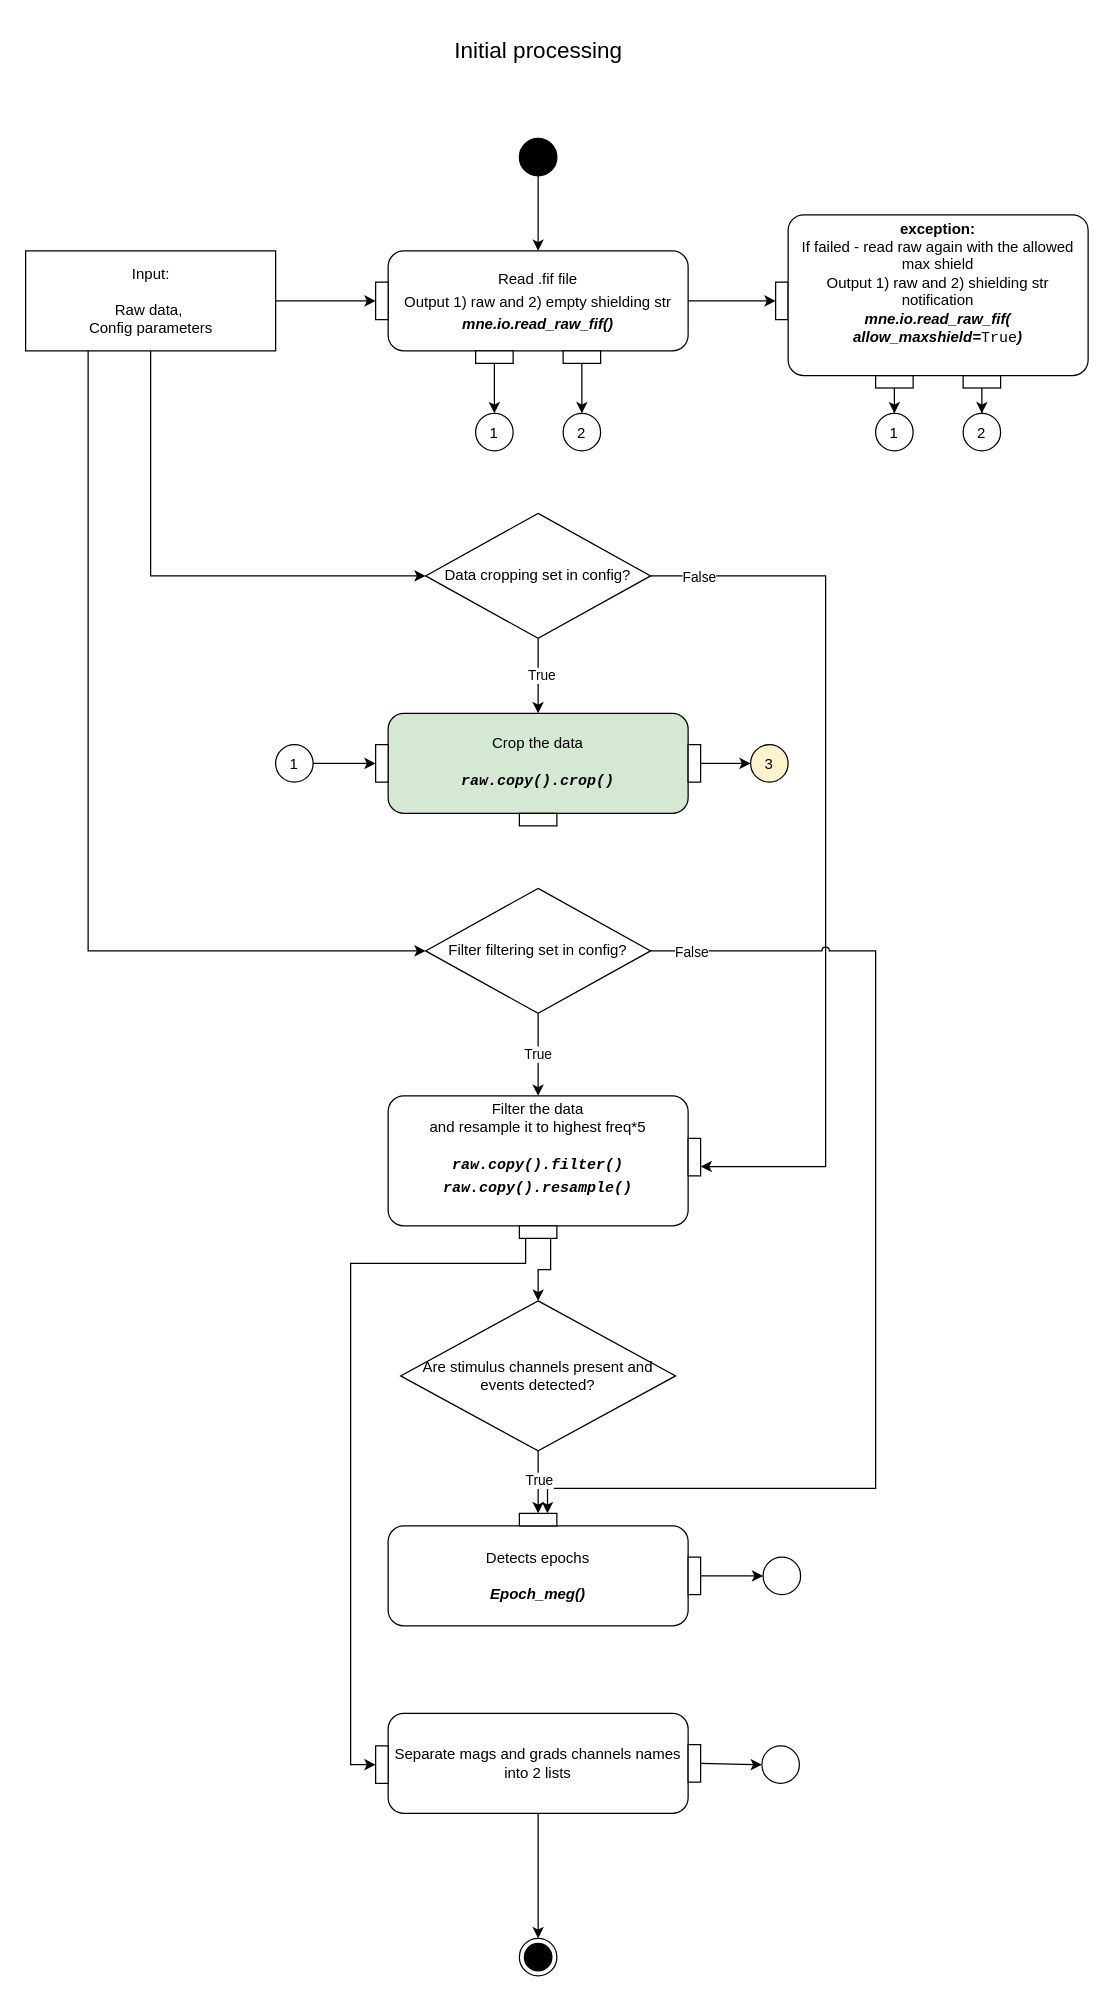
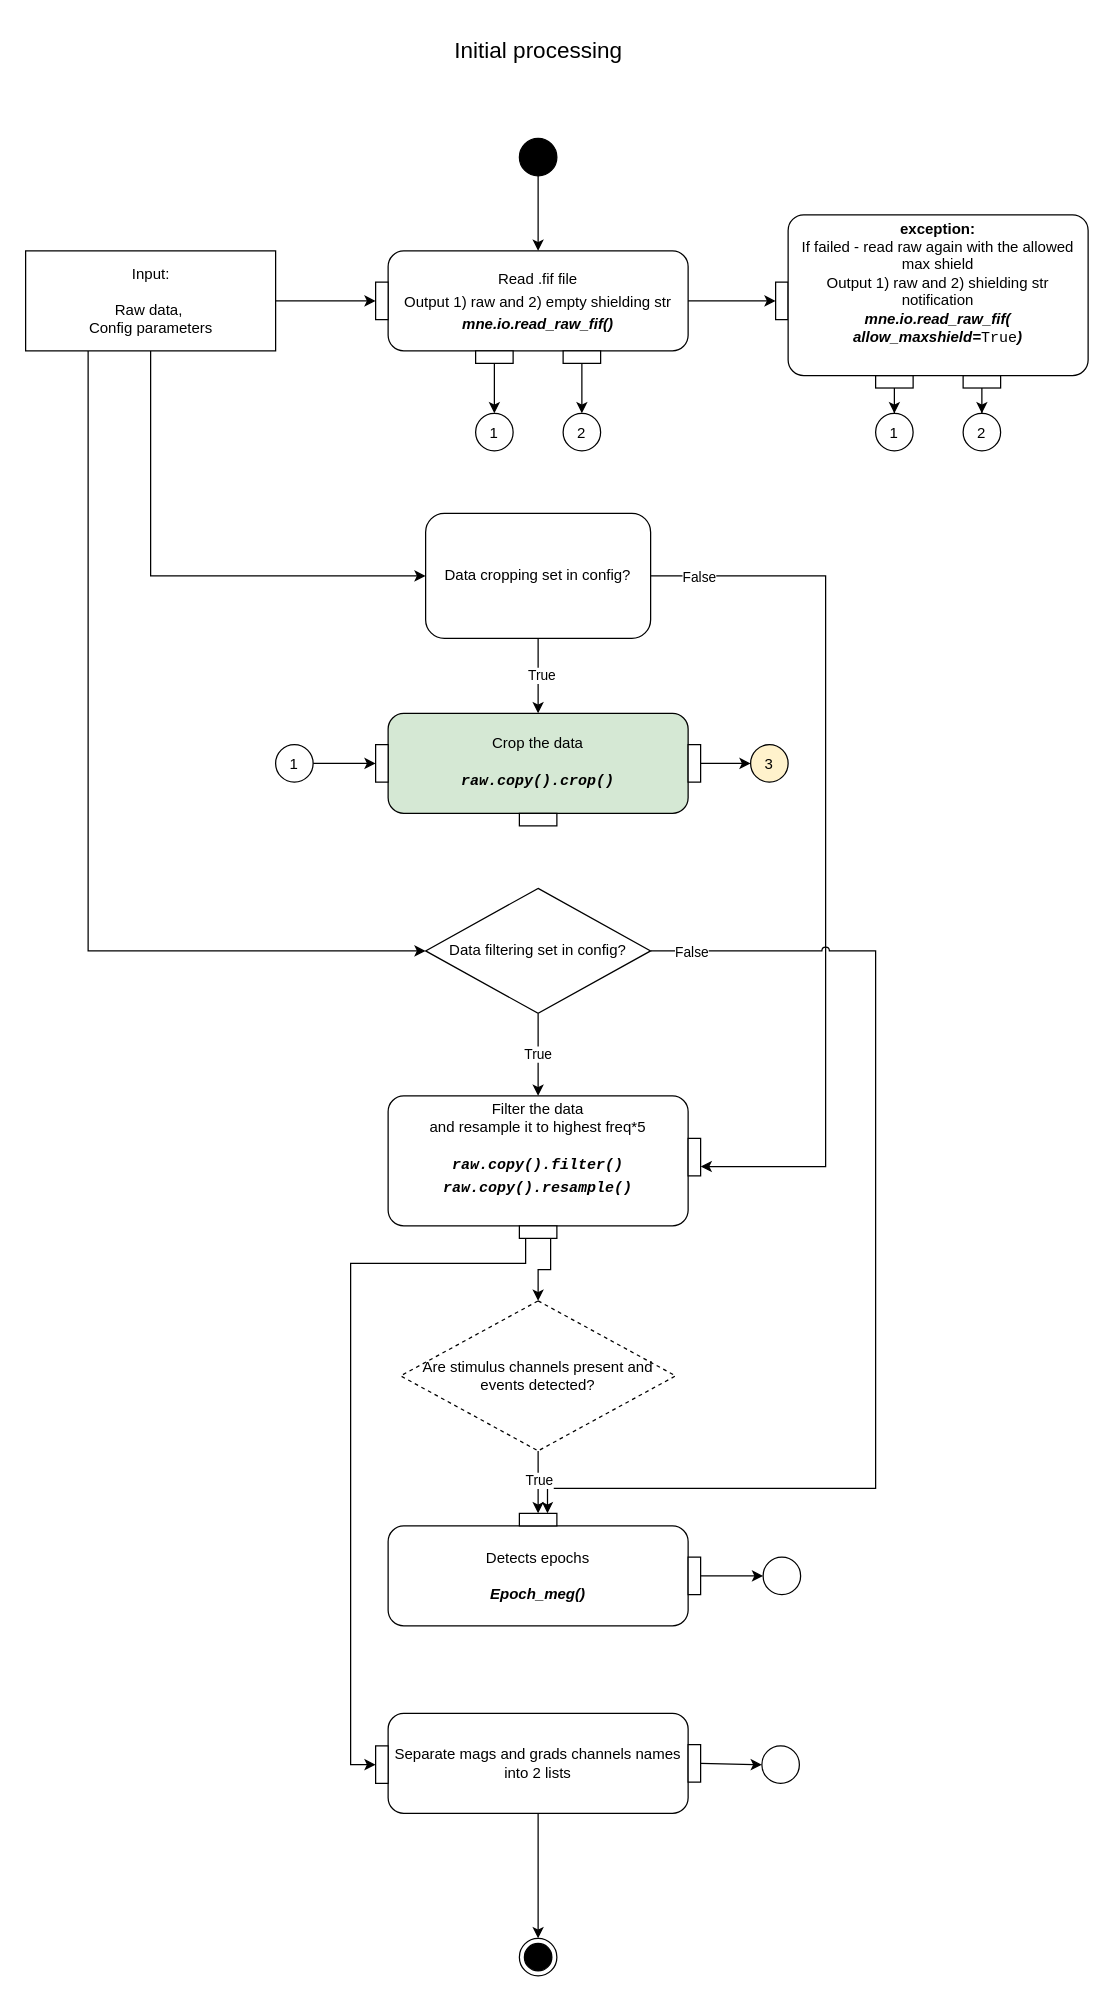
node "Data cropping set in config?": shape diamond -> rounded rectangle
node "Filter filtering set in config?": label "Filter filtering set in config?" -> "Data filtering set in config?"
node "Are stimulus channels present and events detected?": style solid -> dashed
